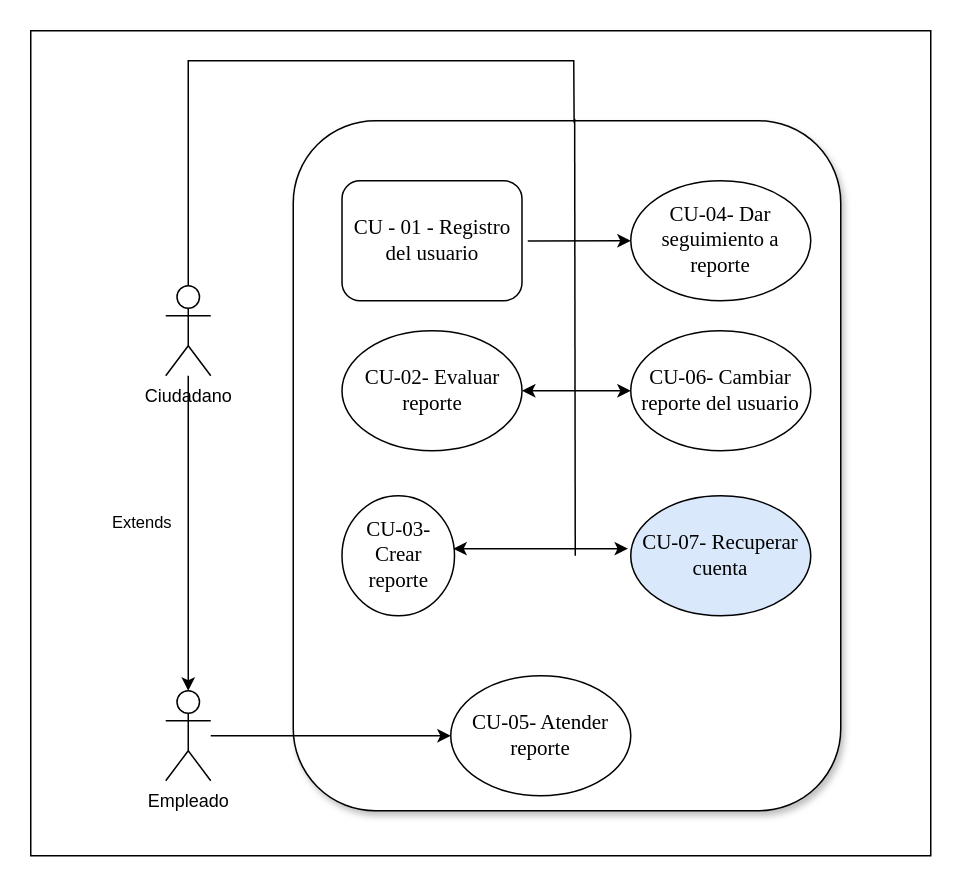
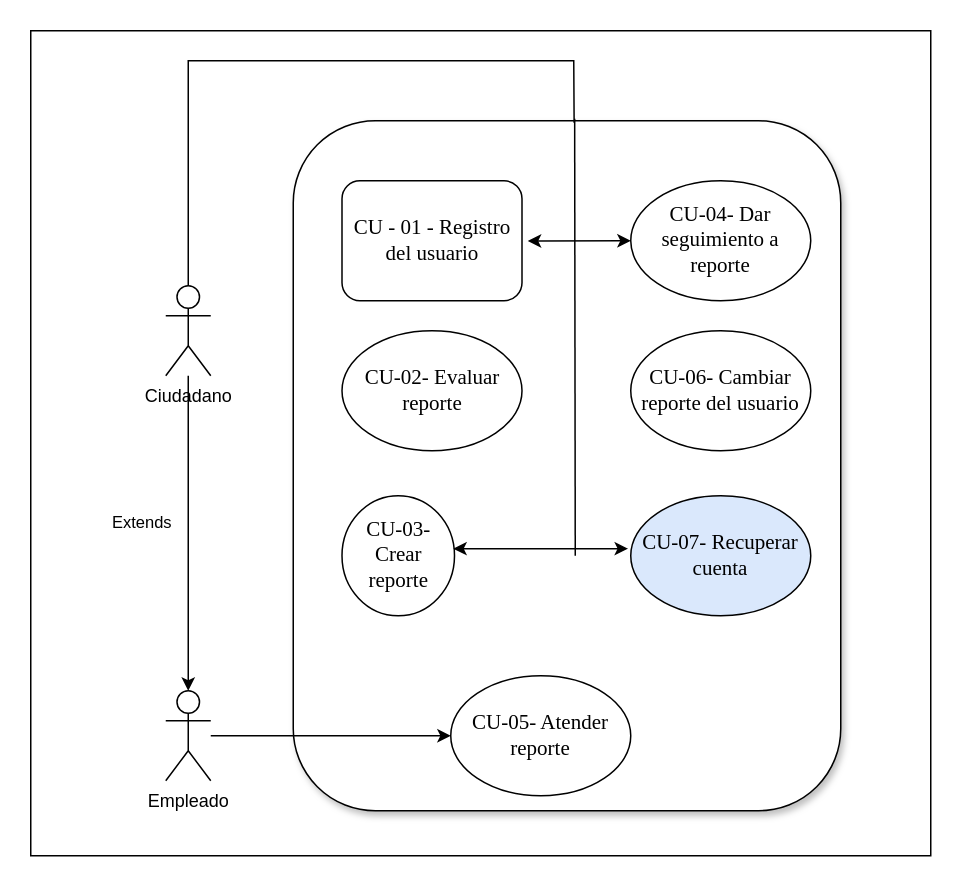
edge "CU - 01 - Registro del usuario" -> "CU-04- Dar seguimiento a reporte": arrowhead none -> classic
edge "CU-02- Evaluar reporte" -- "CU-06- Cambiar reporte del usuario": removed
